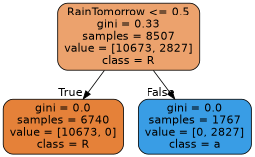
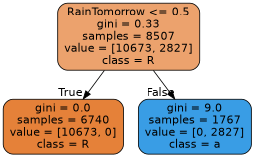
node "gini = 0.0 samples = 1767 value = [0, 2827] class = a": label "gini = 0.0 samples = 1767 value = [0, 2827] class = a" -> "gini = 9.0 samples = 1767 value = [0, 2827] class = a"
